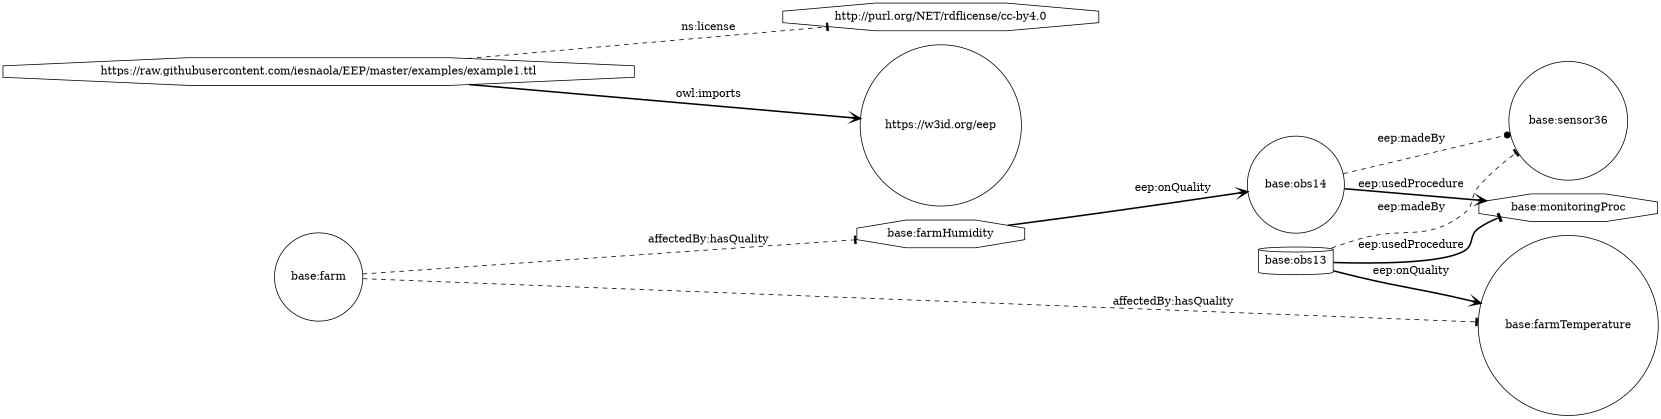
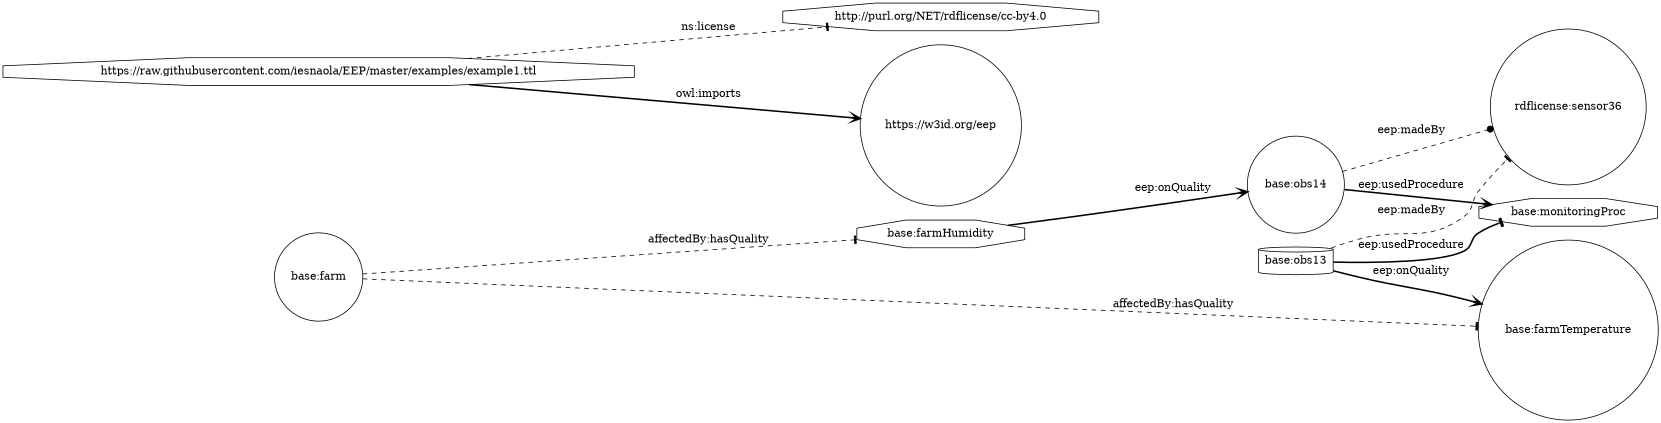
node "base:sensor36": label "base:sensor36" -> "rdflicense:sensor36"
